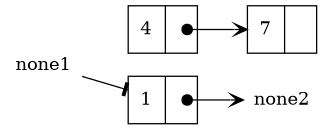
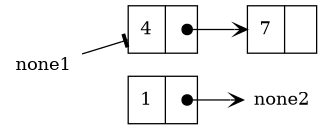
edge "none1" -> "1": now "none1" -> "4"
